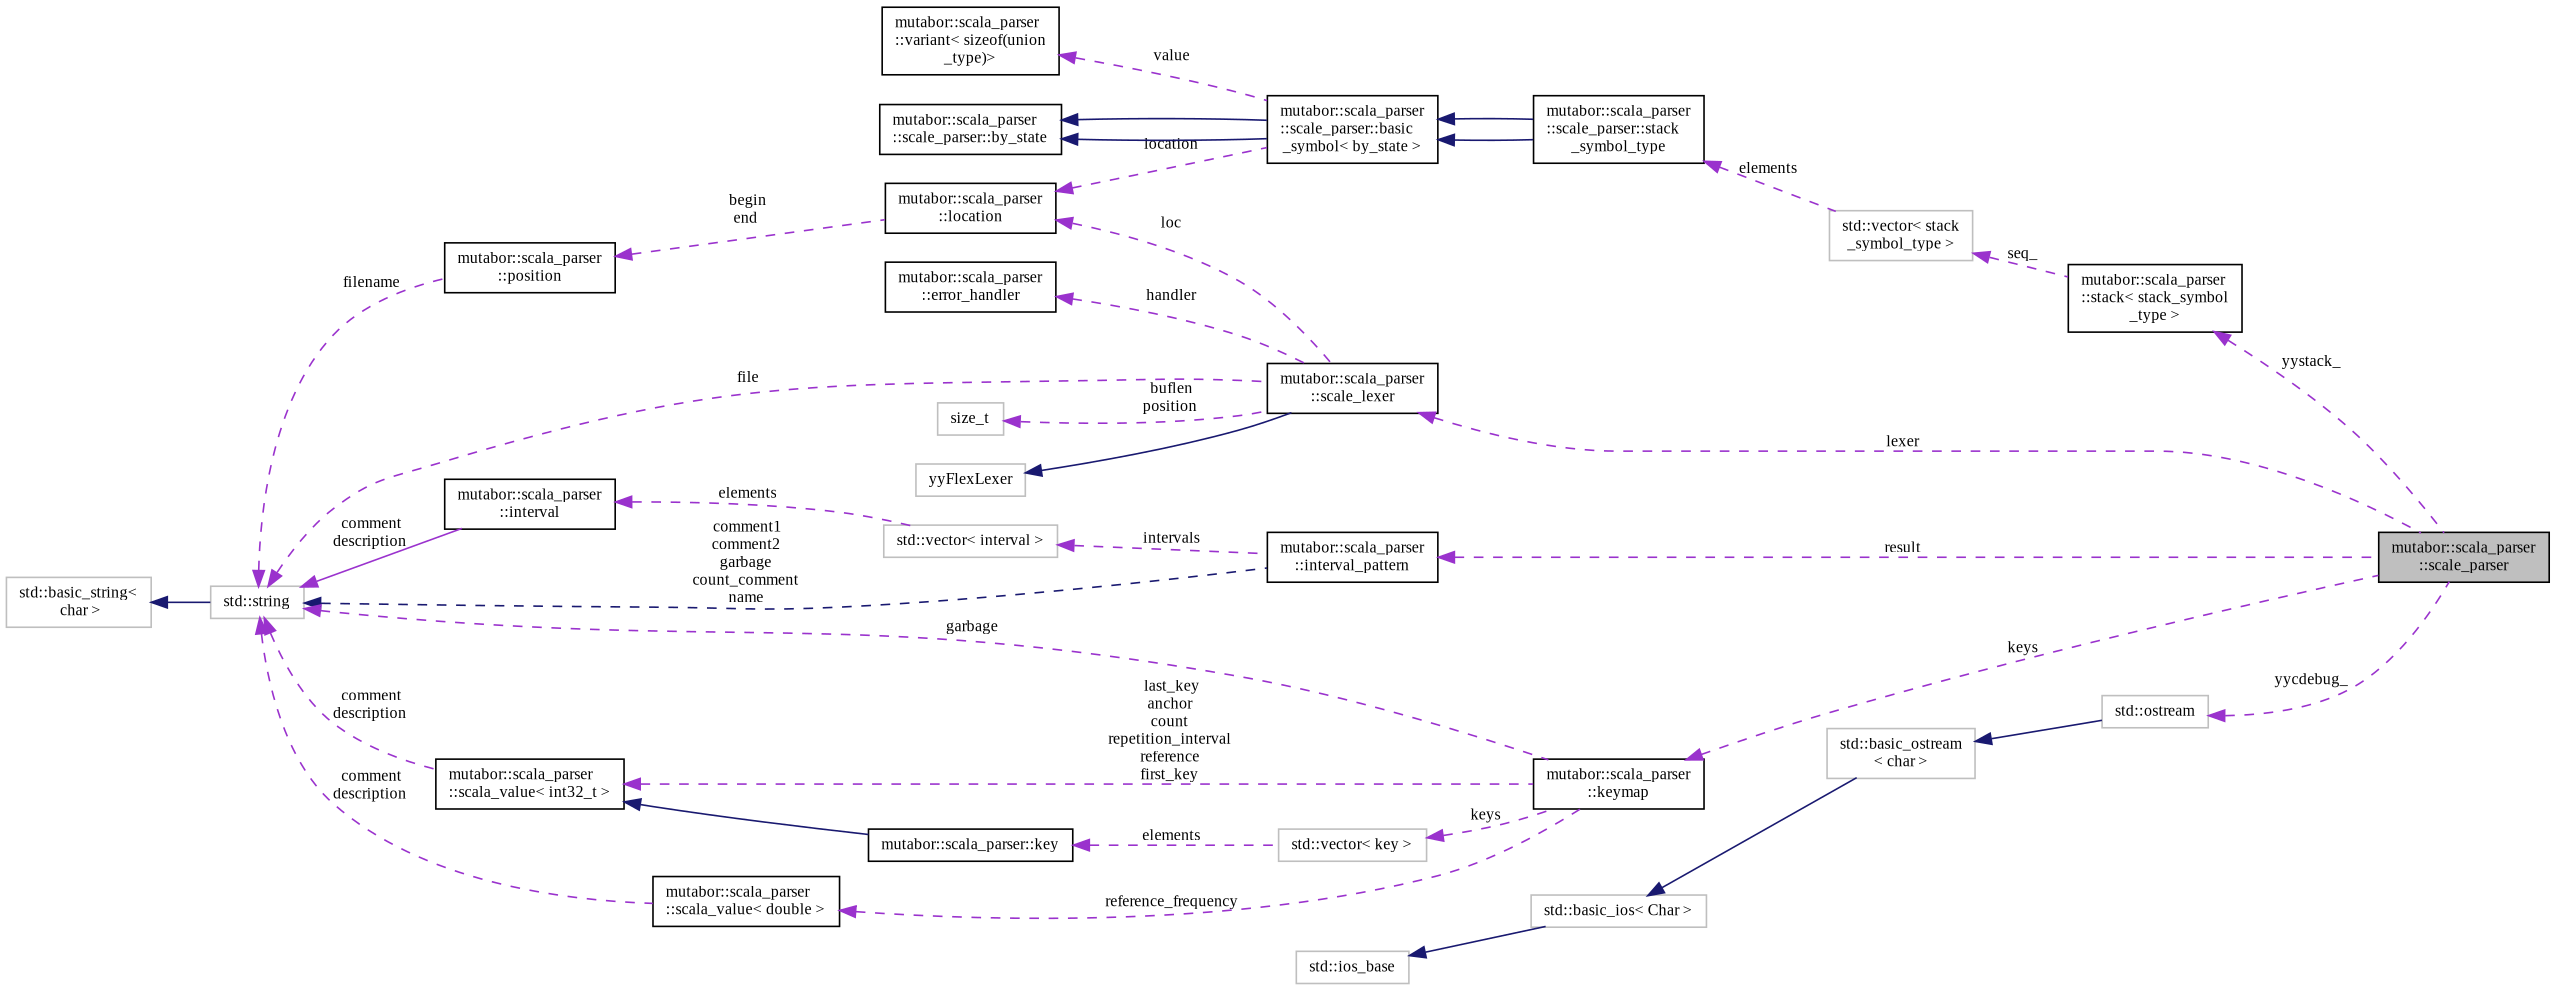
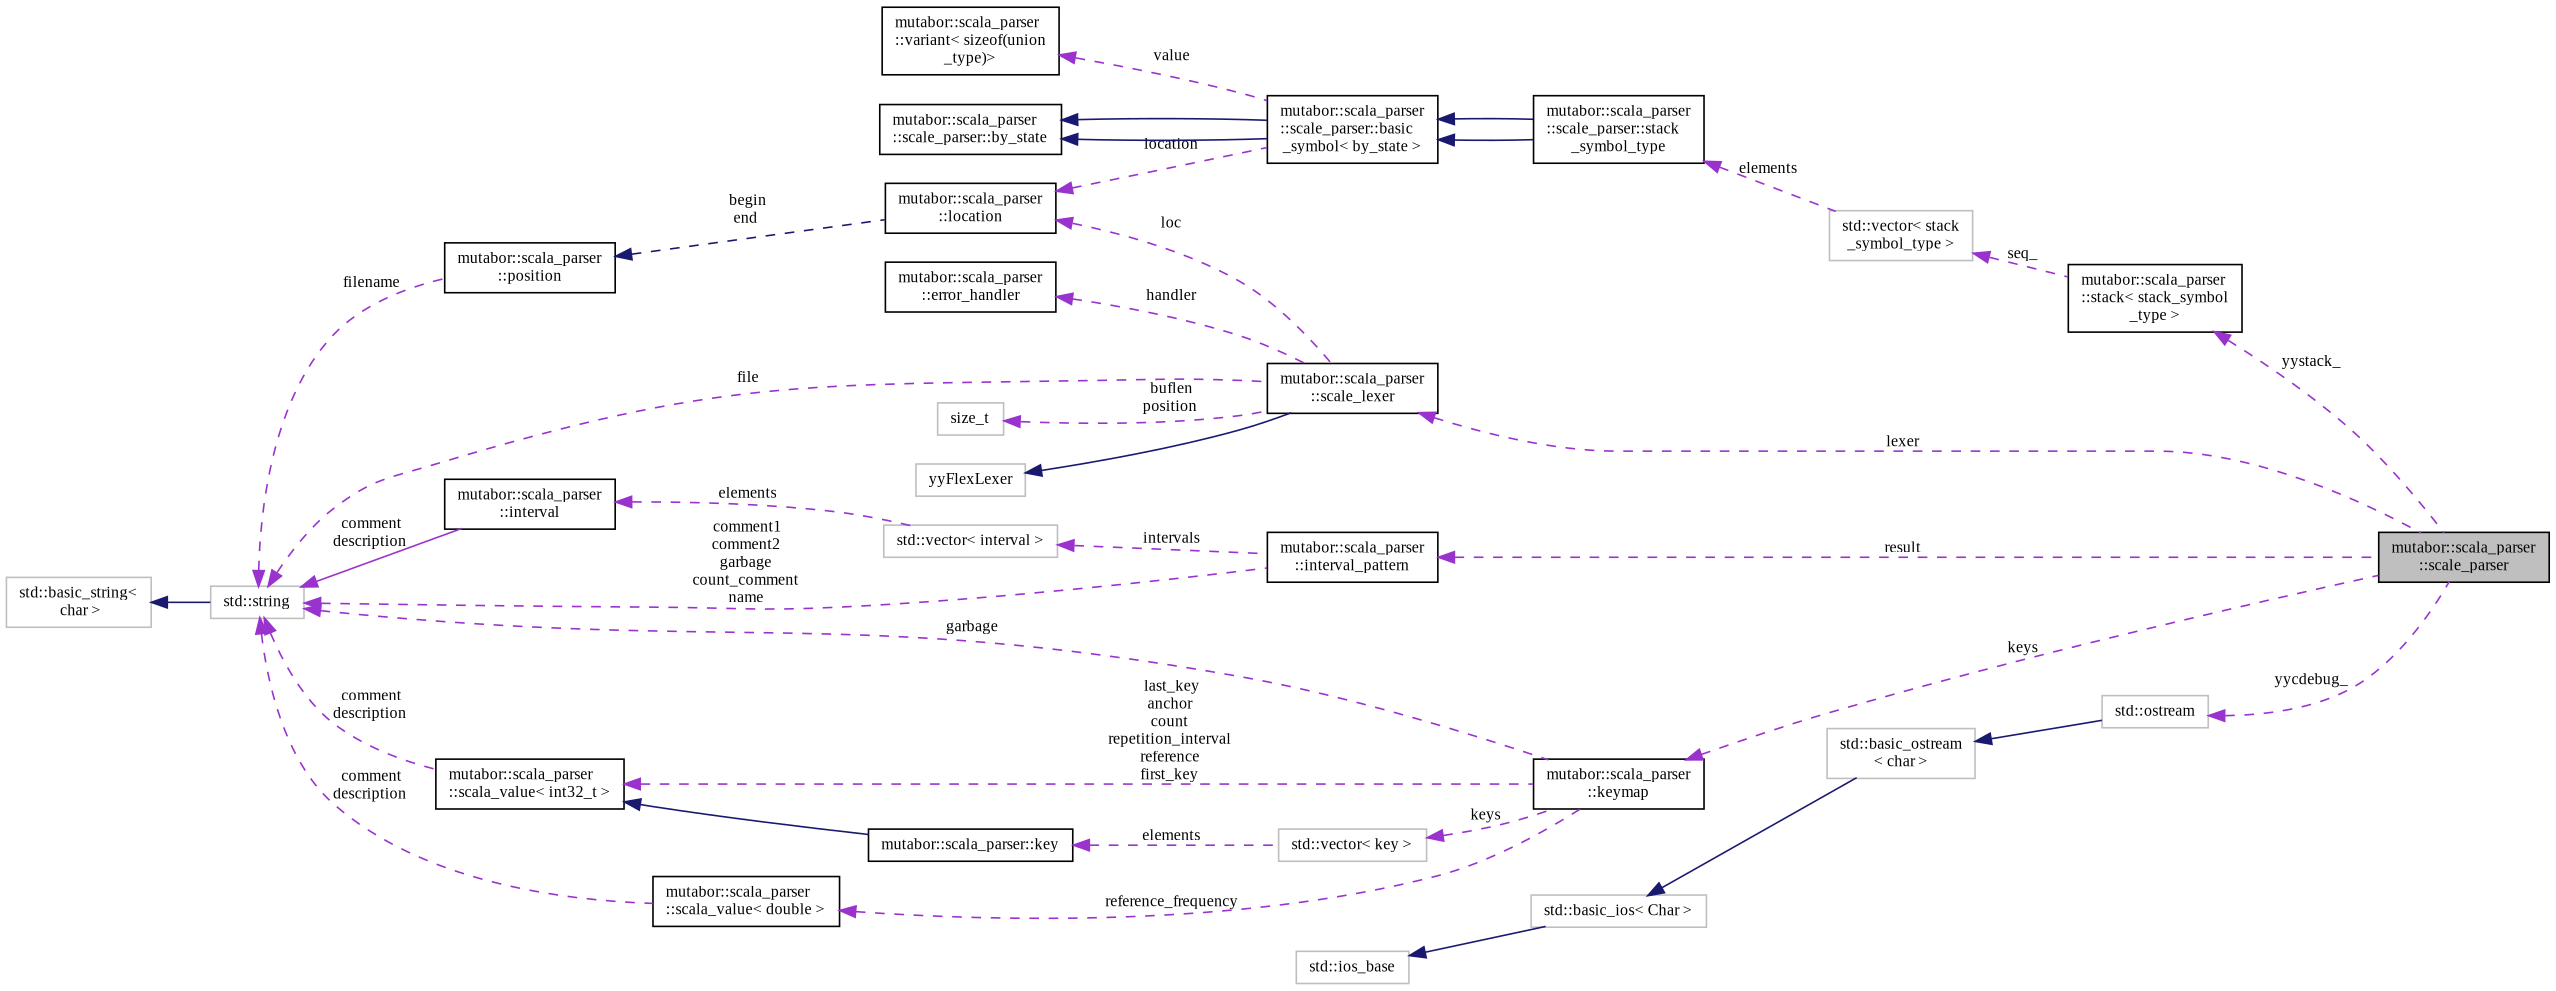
edge "mutabor::scala_parser ::location" -> "mutabor::scala_parser ::position": color darkorchid3 -> midnightblue
edge "mutabor::scala_parser ::interval_pattern" -> "std::string": color midnightblue -> darkorchid3
